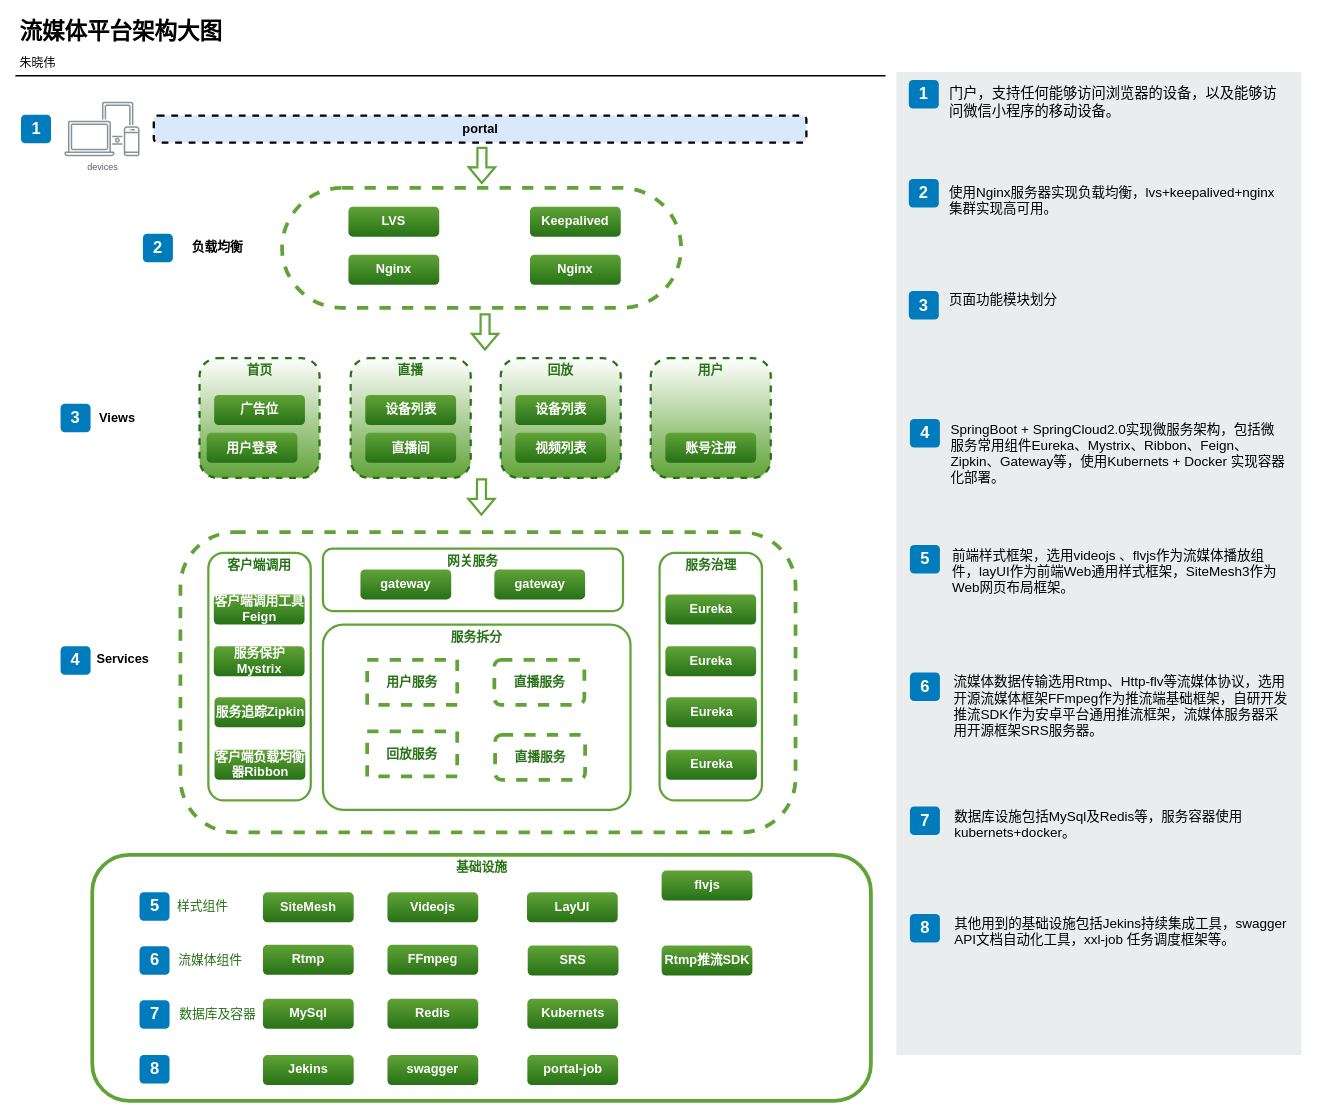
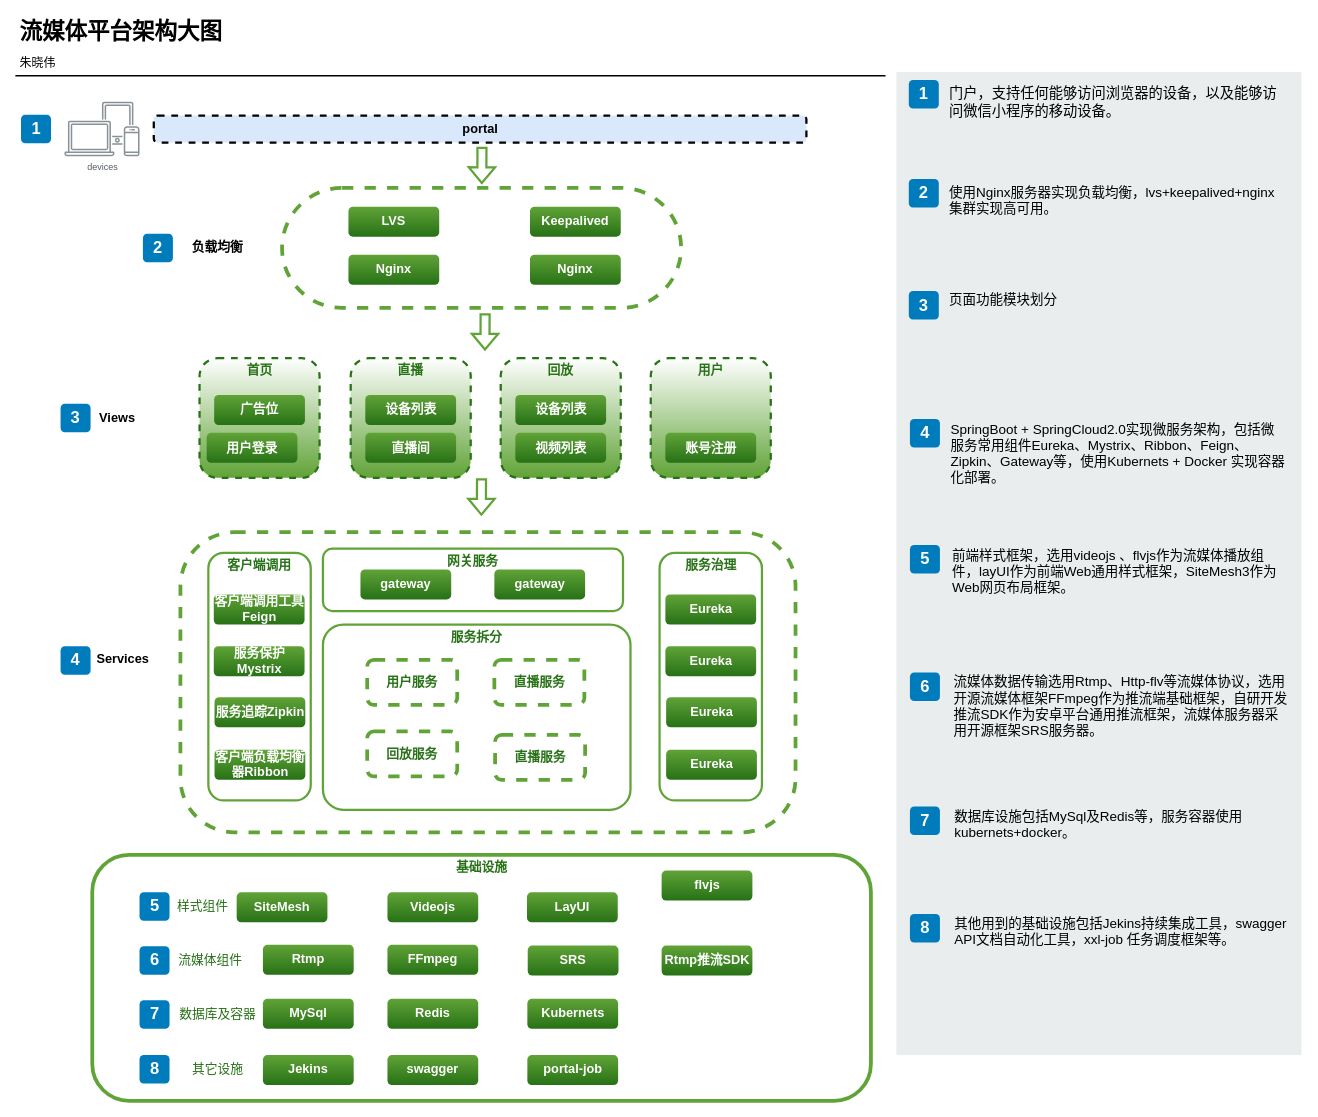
node "用户服务": shape rectangle -> rounded rectangle
node "回放服务": shape rectangle -> rounded rectangle
node "SiteMesh": moved (308, 907) -> (282, 907)
node "其它设施": added
